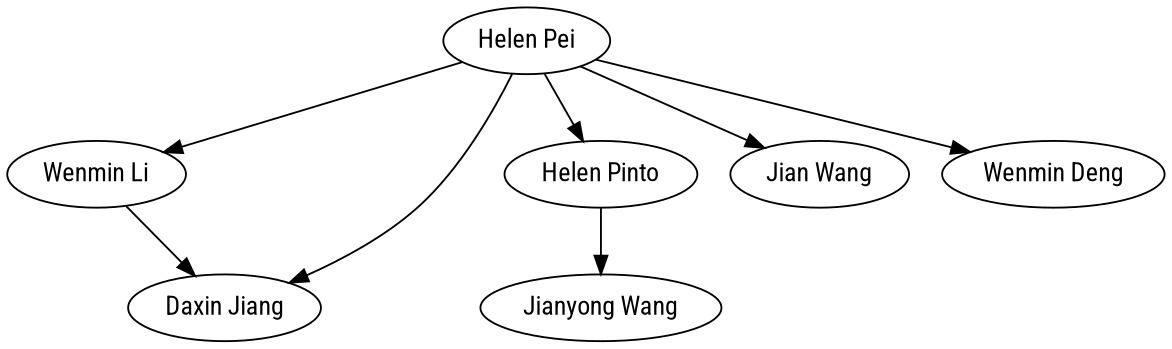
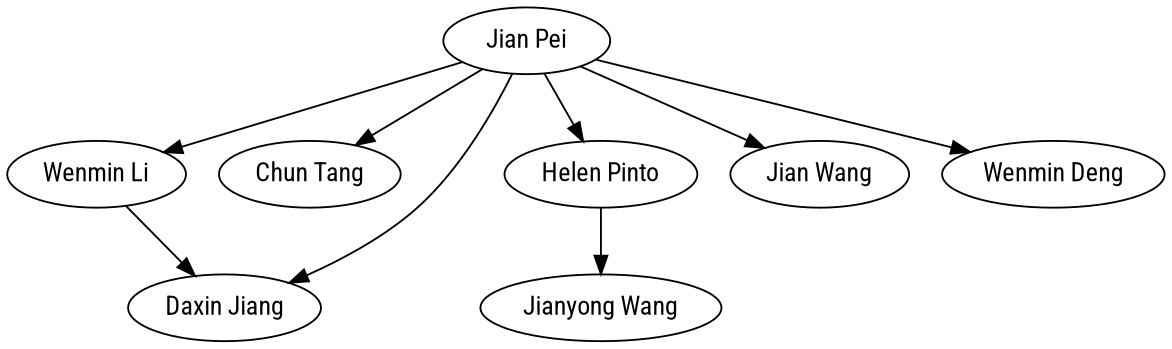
node "Helen Pei": label "Helen Pei" -> "Jian Pei"
node "Chun Tang": added
